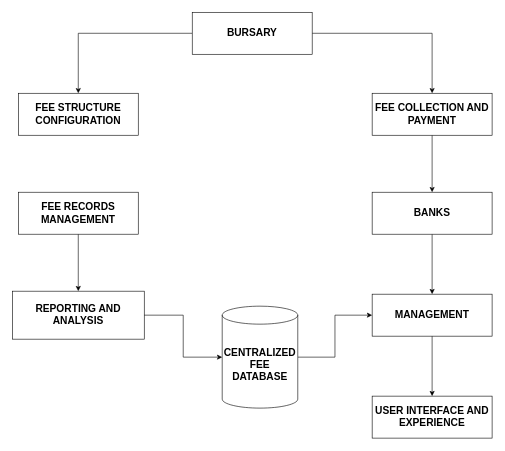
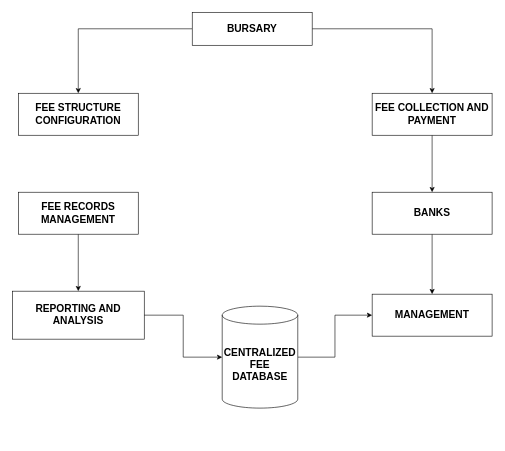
node "BURSARY": size 120x42 -> 120x33
edge "MANAGEMENT" -> "USER INTERFACE AND EXPERIENCE": removed
node "USER INTERFACE AND EXPERIENCE": removed
